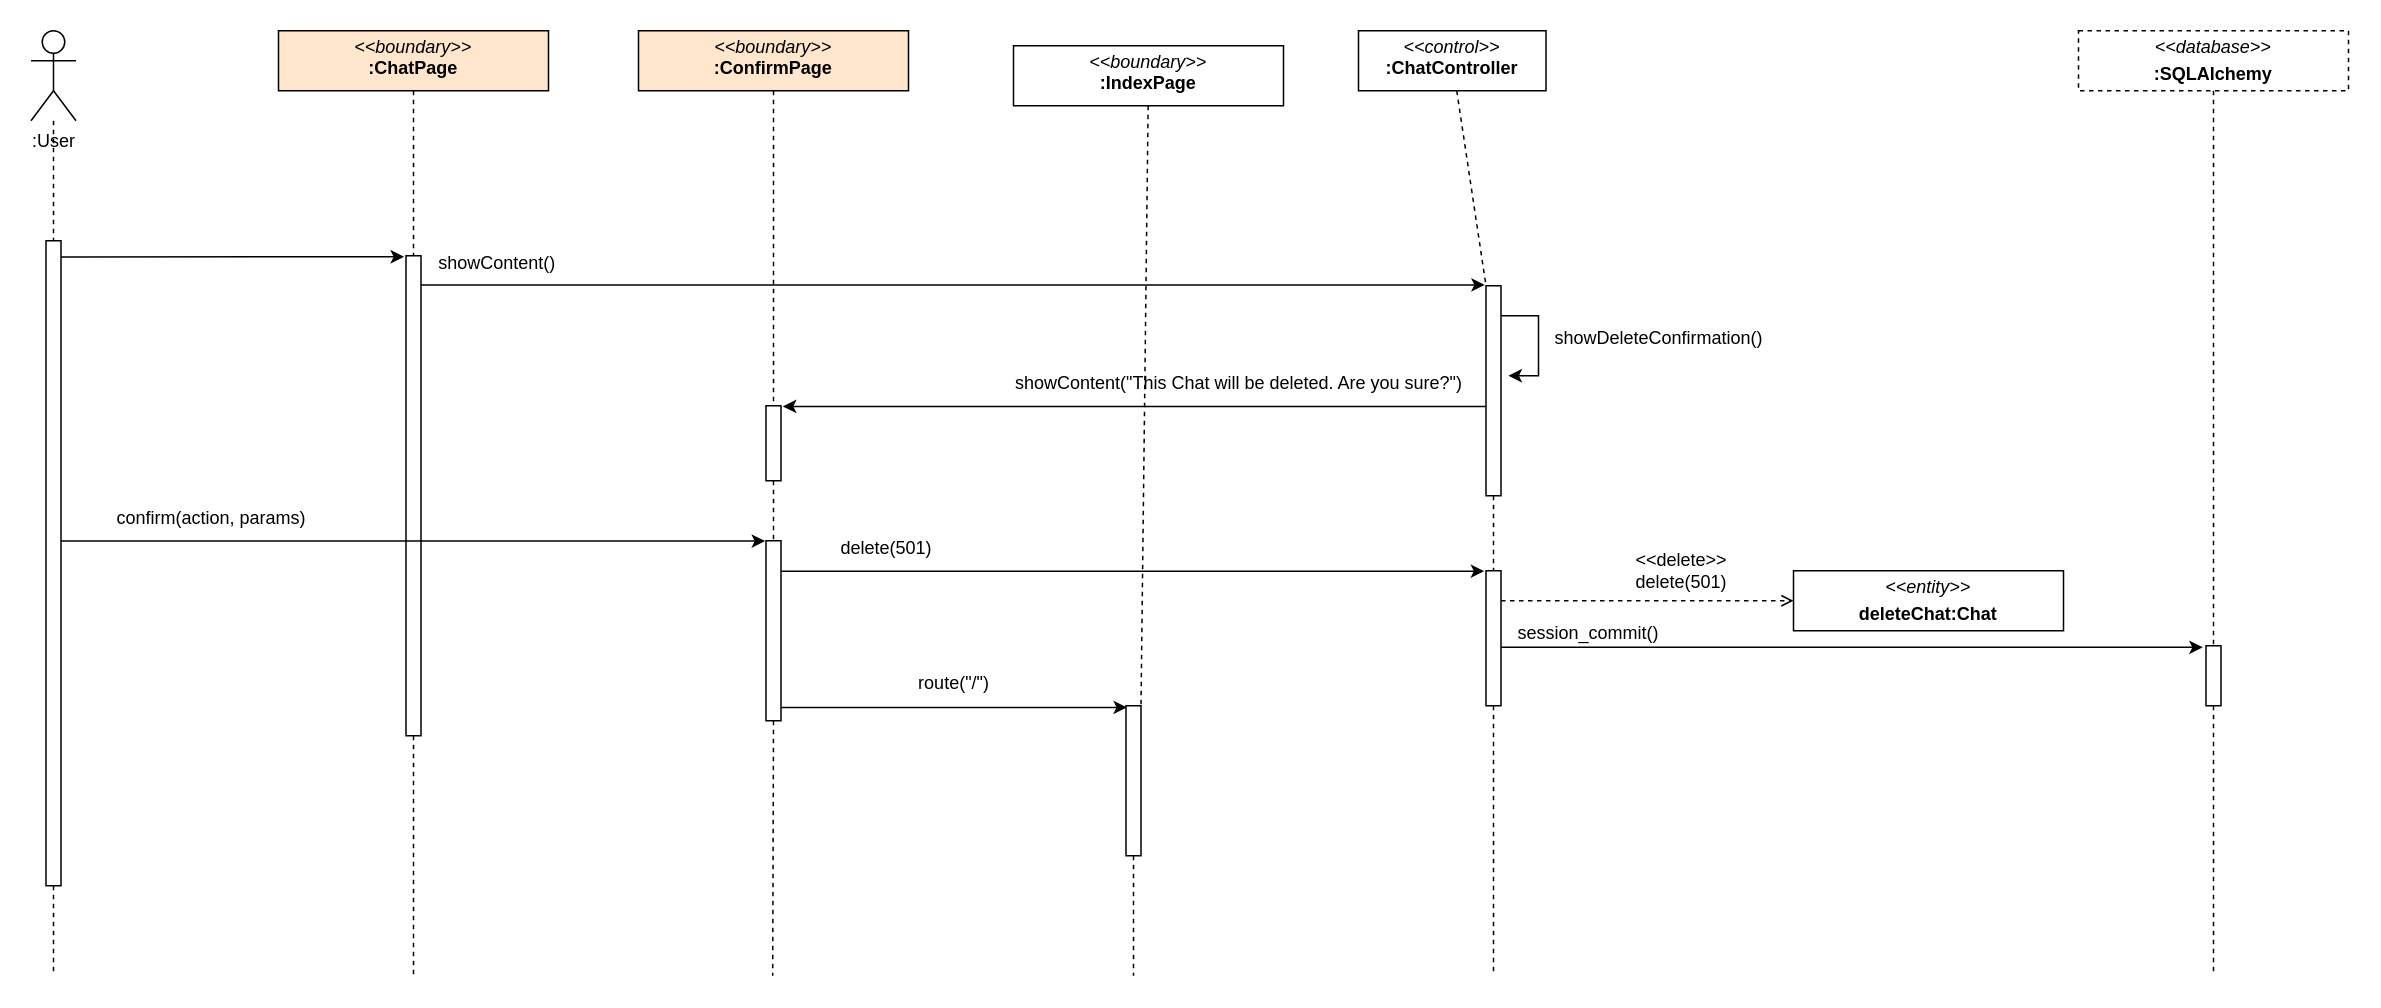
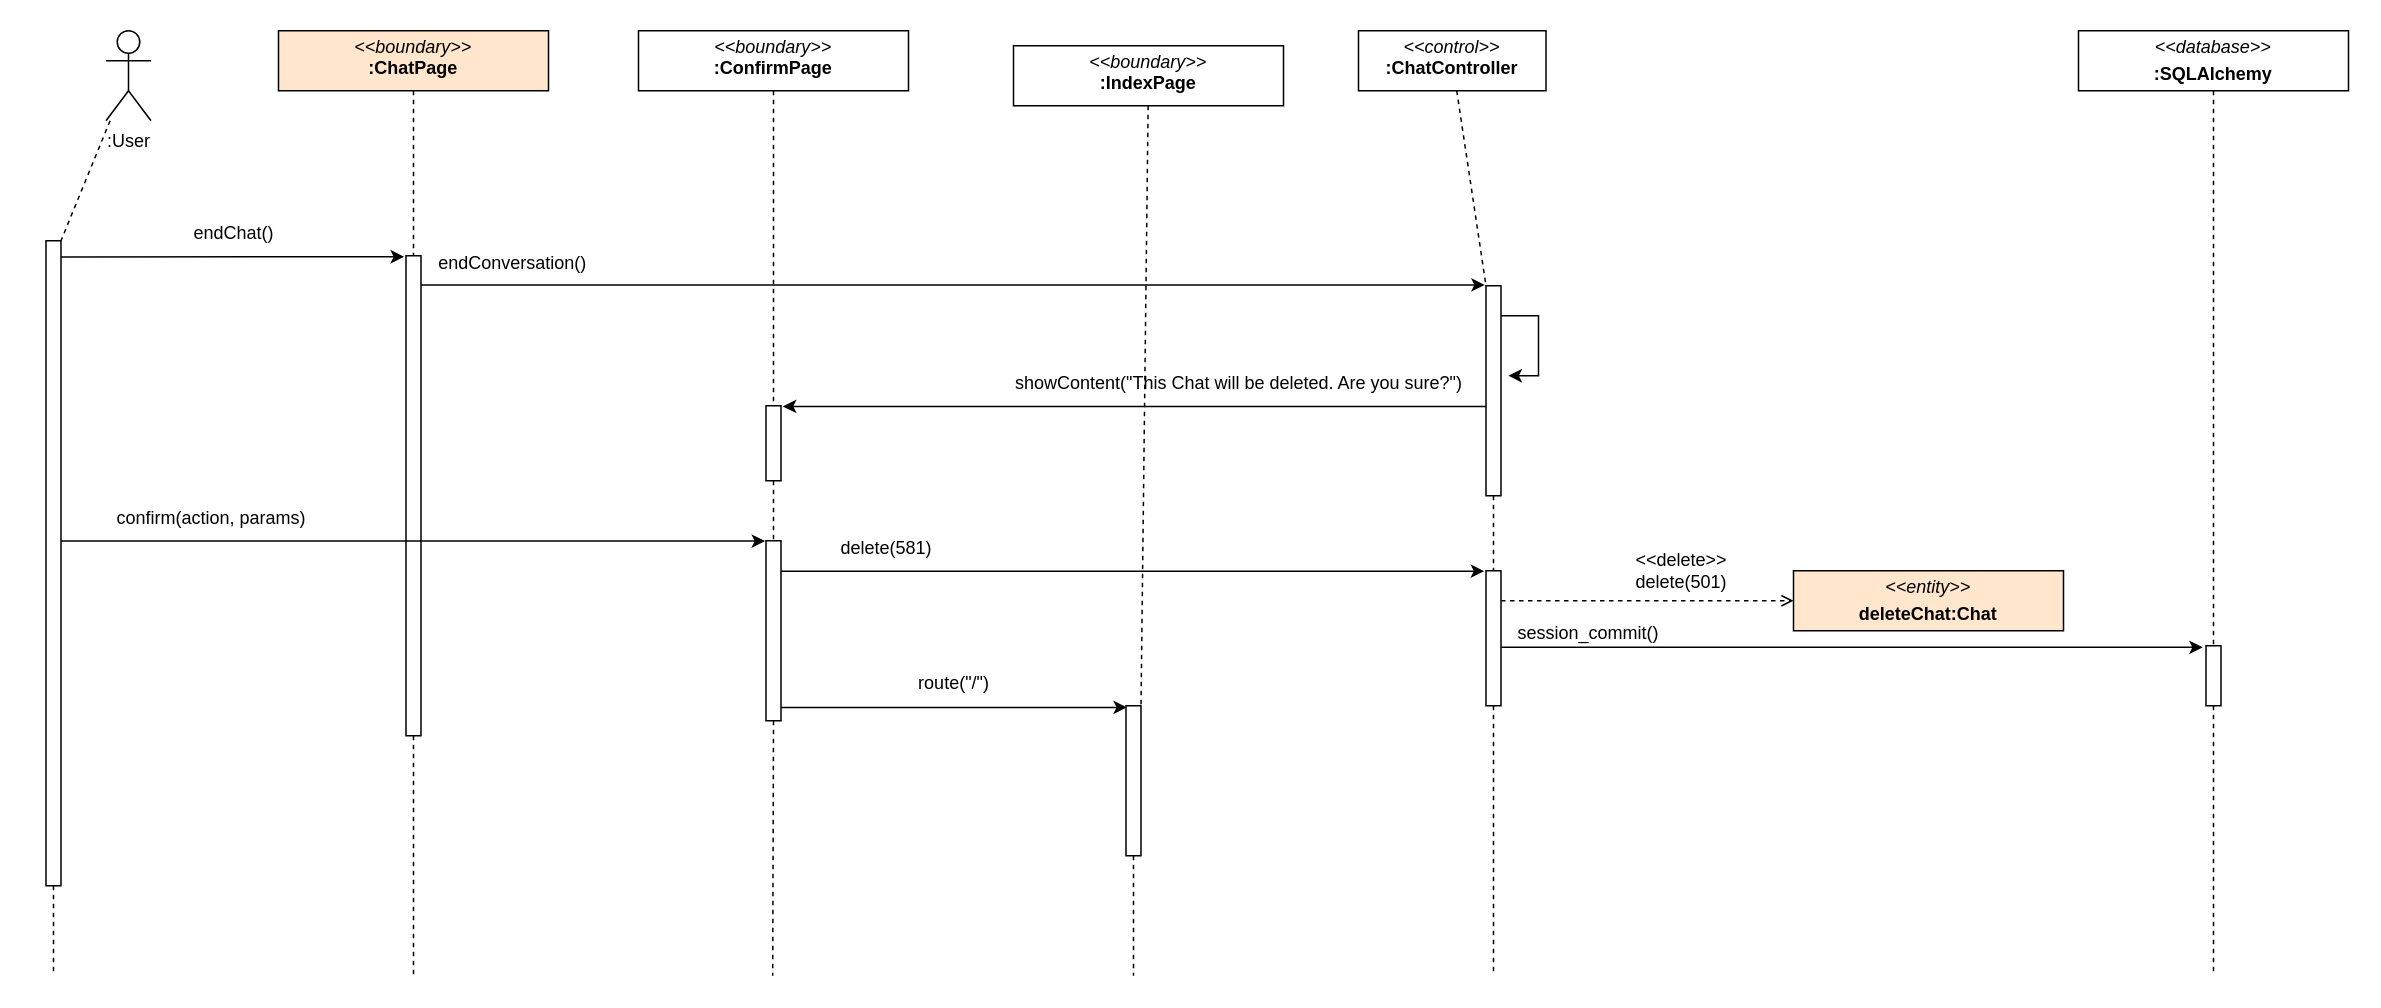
node "<<boundary>> :ConfirmPage": fillcolor #ffe6cc -> #ffffff
node "<<database>> :SQLAlchemy": style dashed -> solid
node ":User": moved (53, 76) -> (128, 76)
node "endChat()": added
node "showContent()": label "showContent()" -> "endConversation()"
node "showDeleteConfirmation()": removed
node "delete(501)": label "delete(501)" -> "delete(581)"
node "<<entity>> deleteChat:Chat": fillcolor #ffffff -> #ffe6cc
